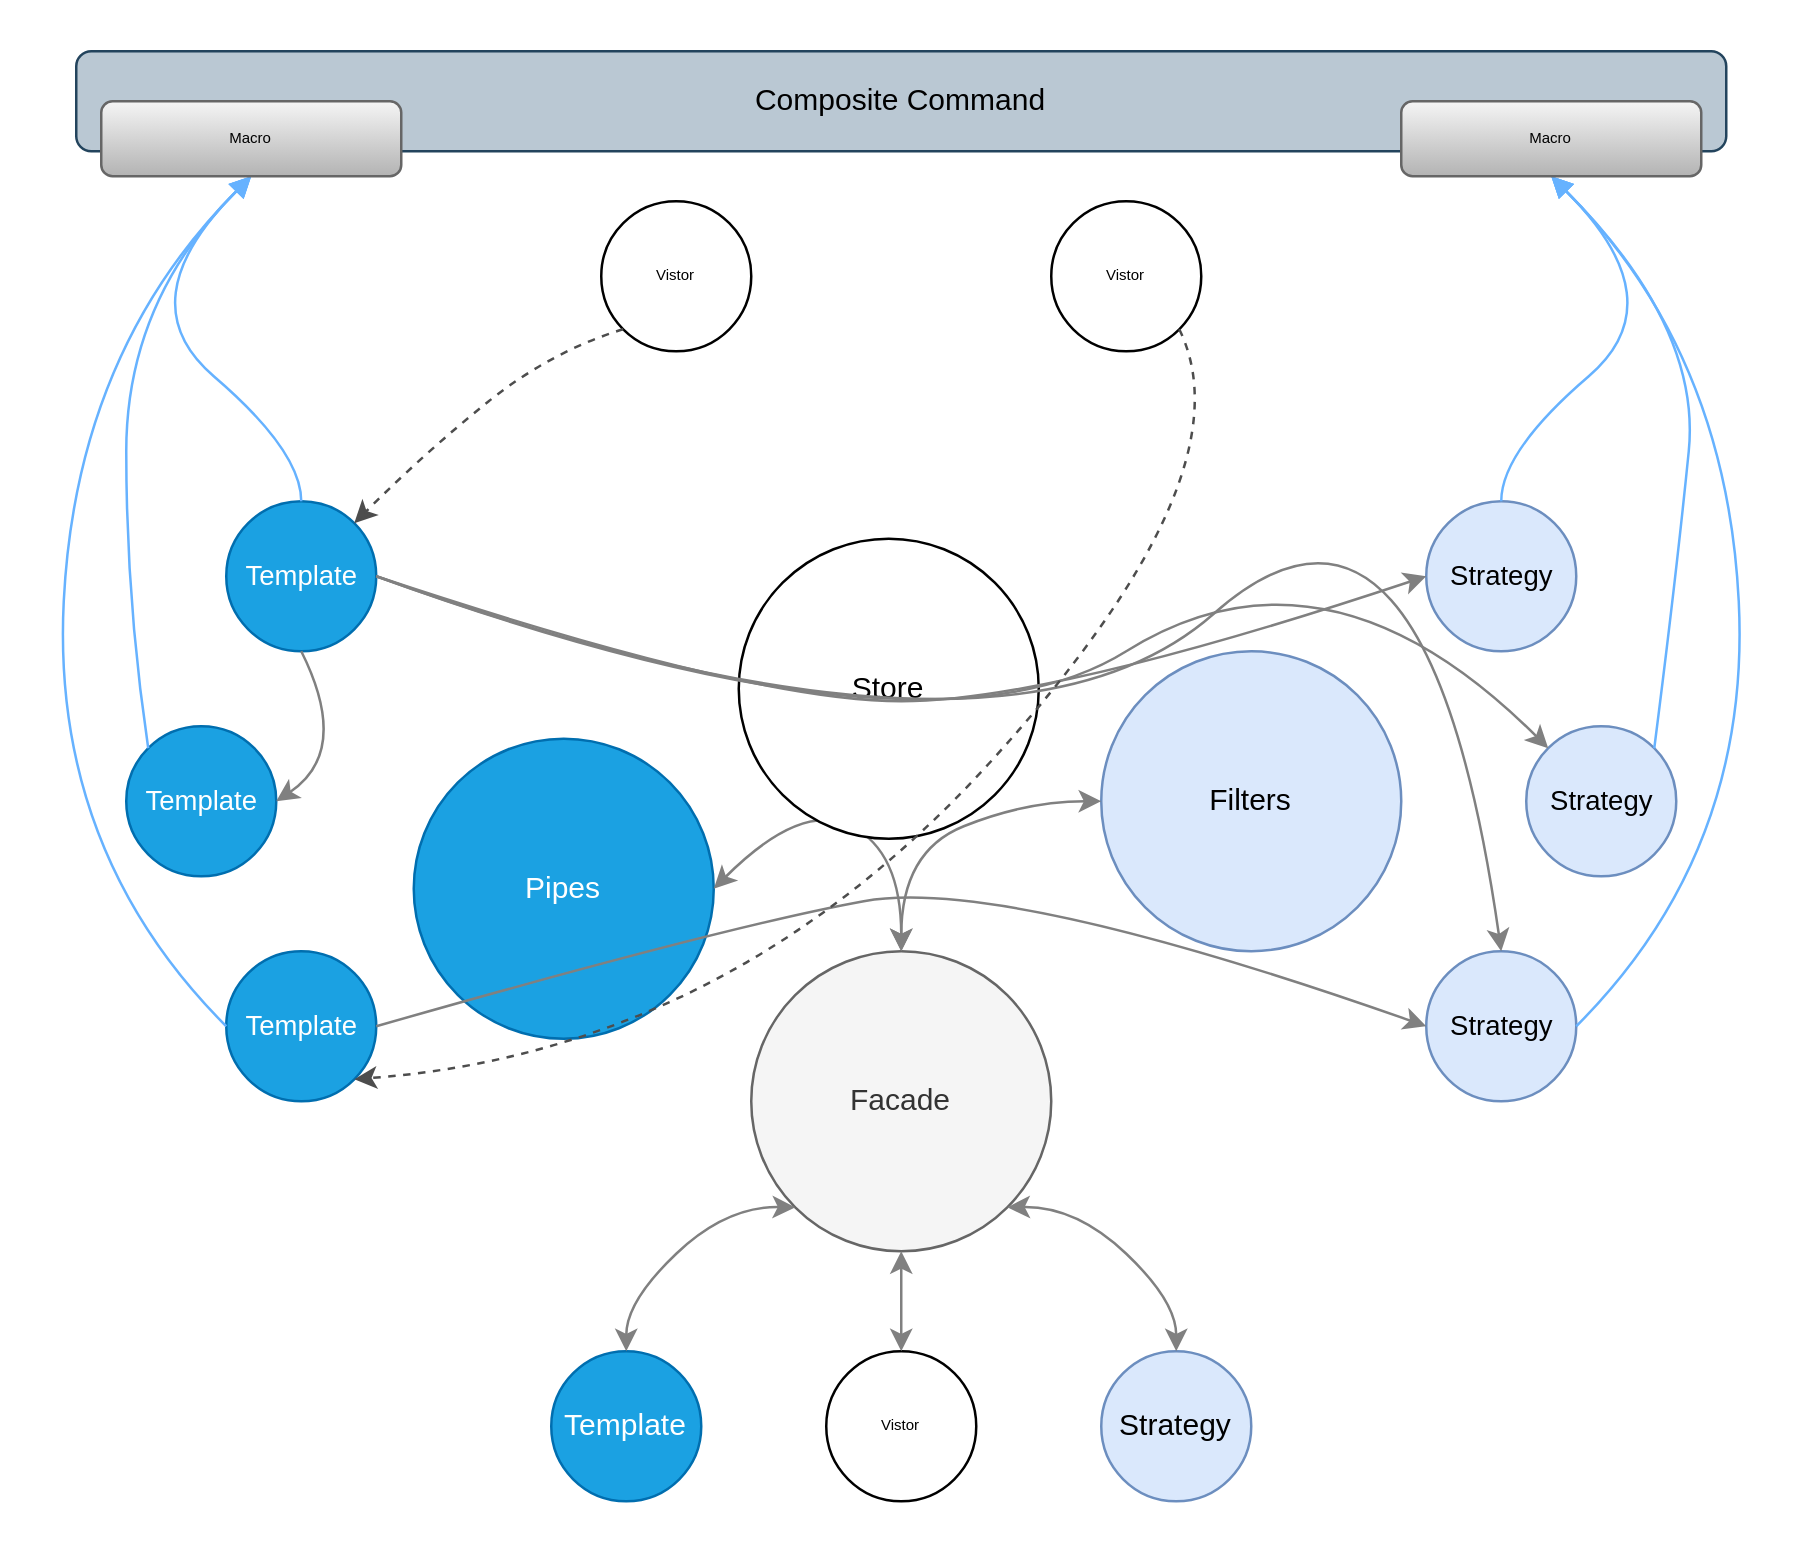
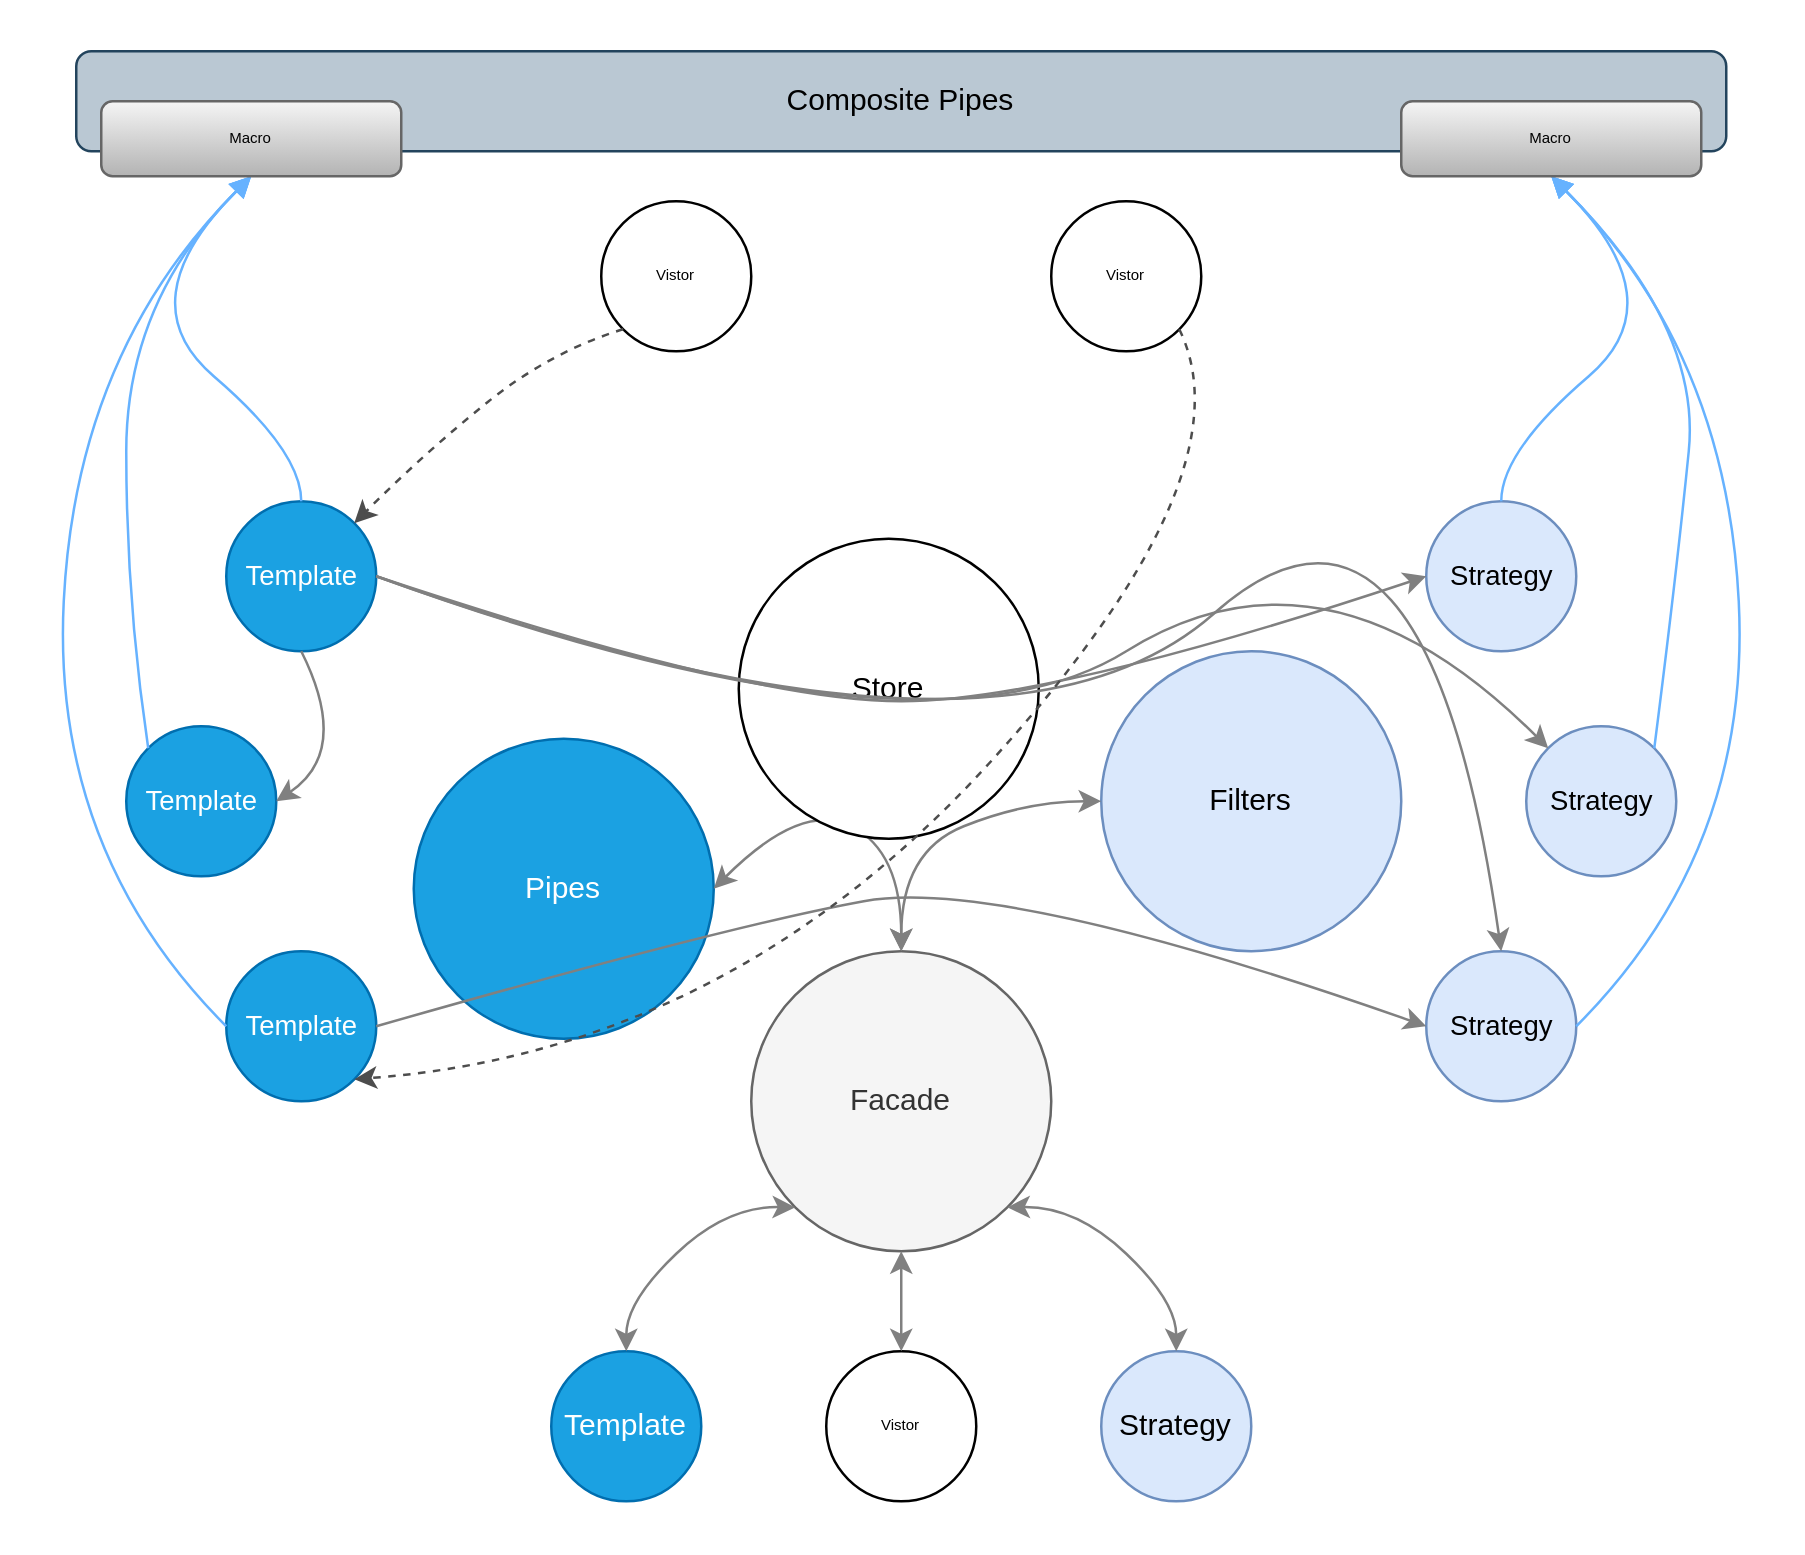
node "Composite Command": label "Composite Command" -> "Composite Pipes"
